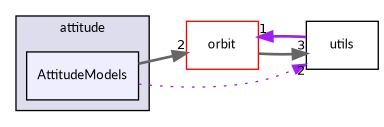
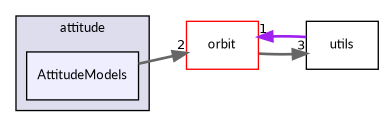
edge "AttitudeModels" -> "utils": removed
